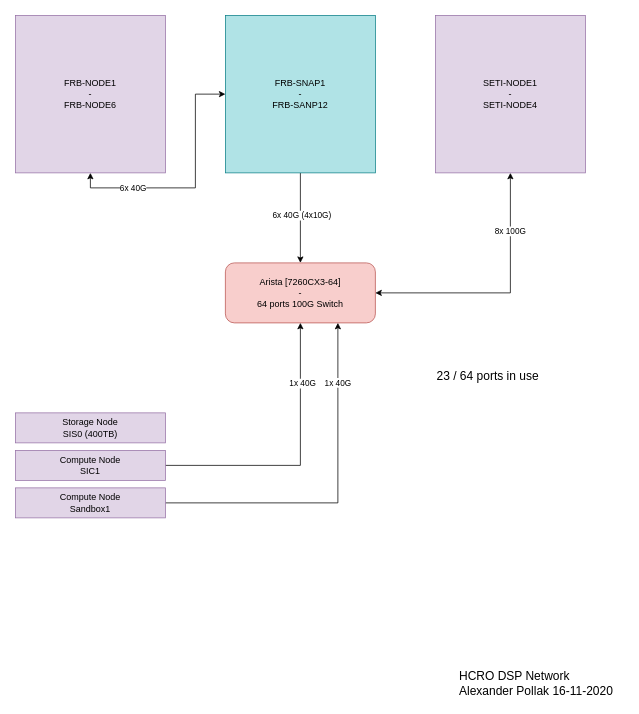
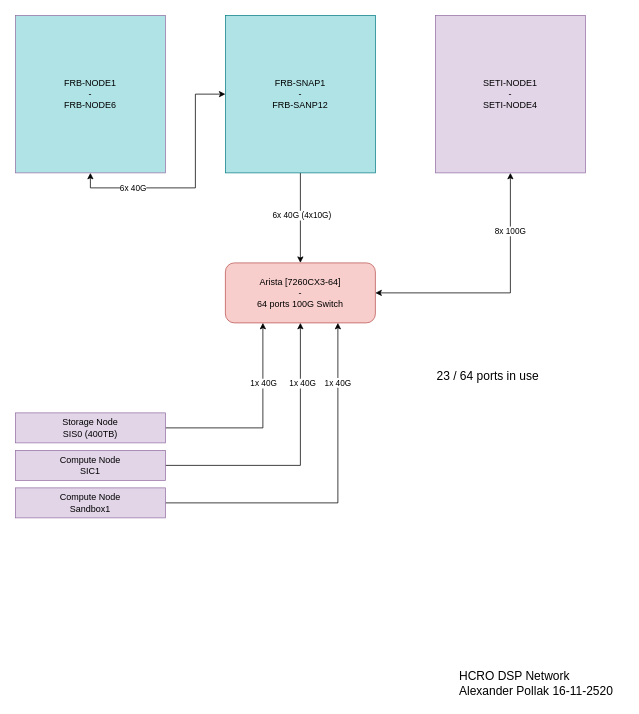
node "FRB-NODE1 - FRB-NODE6": fillcolor #e1d5e7 -> #b0e3e6
edge "Storage Node SIS0 (400TB)" -> "Arista [7260CX3-64] - 64 ports 100G Switch": added, label "1x 40G"
node "HCRO DSP Network Alexander Pollak 16-11-2020": label "HCRO DSP Network Alexander Pollak 16-11-2020" -> "HCRO DSP Network Alexander Pollak 16-11-2520"
